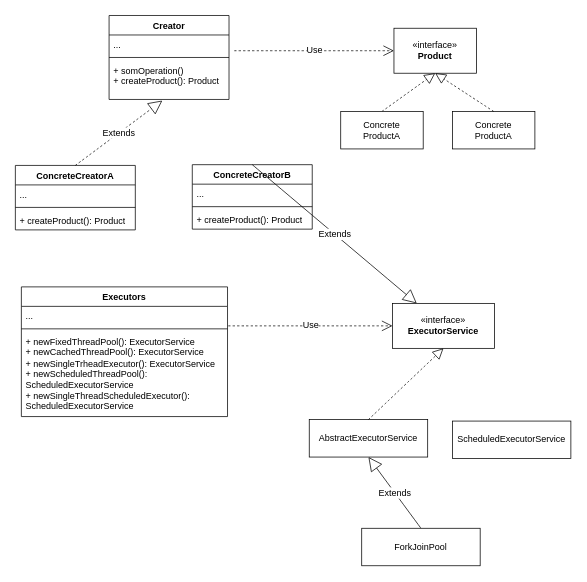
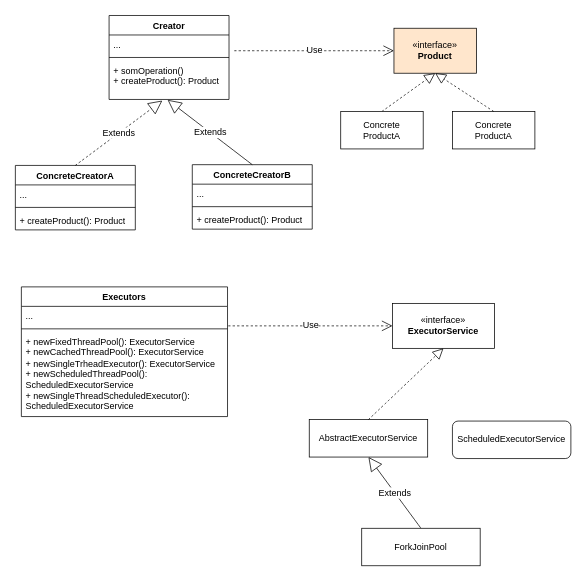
node "«interface» Product": fillcolor #ffffff -> #ffe6cc
edge "ConcreteCreatorB" -> "«interface» ExecutorService": now "ConcreteCreatorB" -> "+ somOperation() + createProduct(): Product"
node "ScheduledExecutorService": shape rectangle -> rounded rectangle
